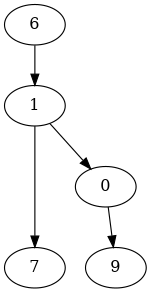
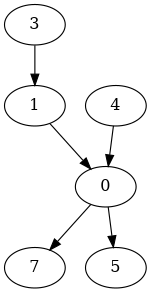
node "6": label "6" -> "3"
node "4": added
edge "1" -> "7": now "0" -> "7"
node "9": label "9" -> "5"
